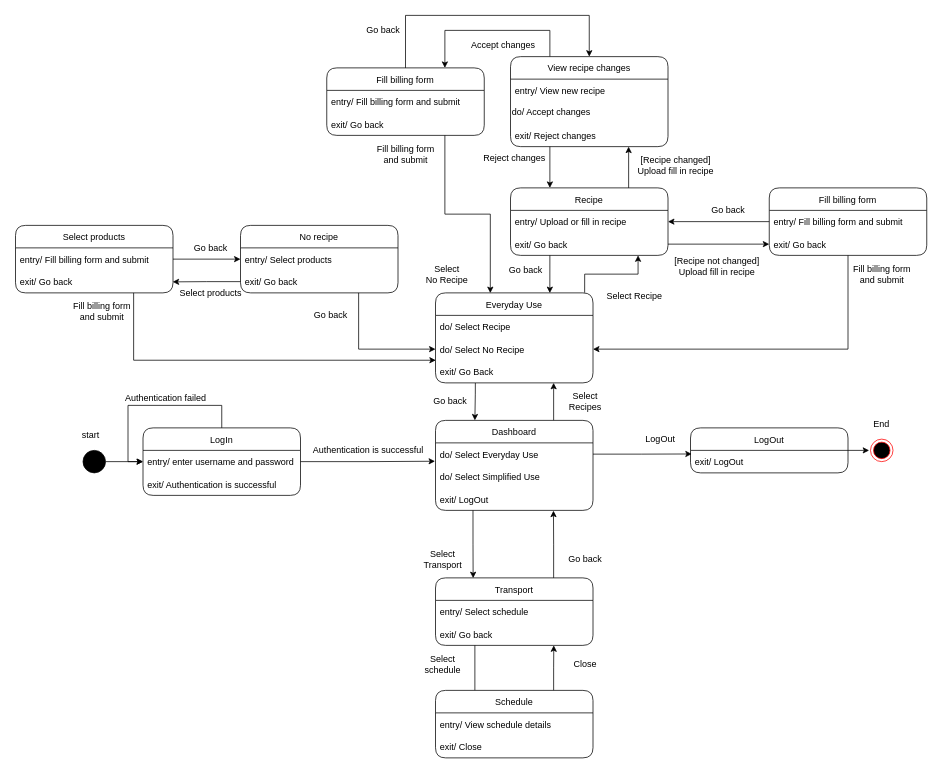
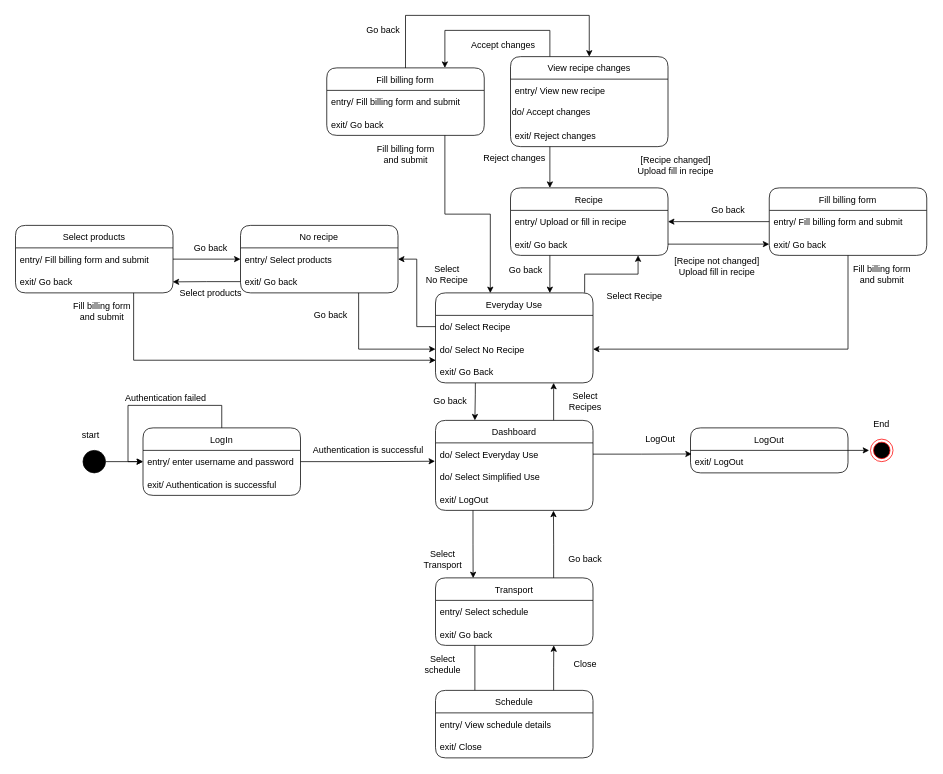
edge "Recipe" -> "exit/ Reject changes": removed
edge "do/ Select Recipe" -> "entry/ Select products": added
